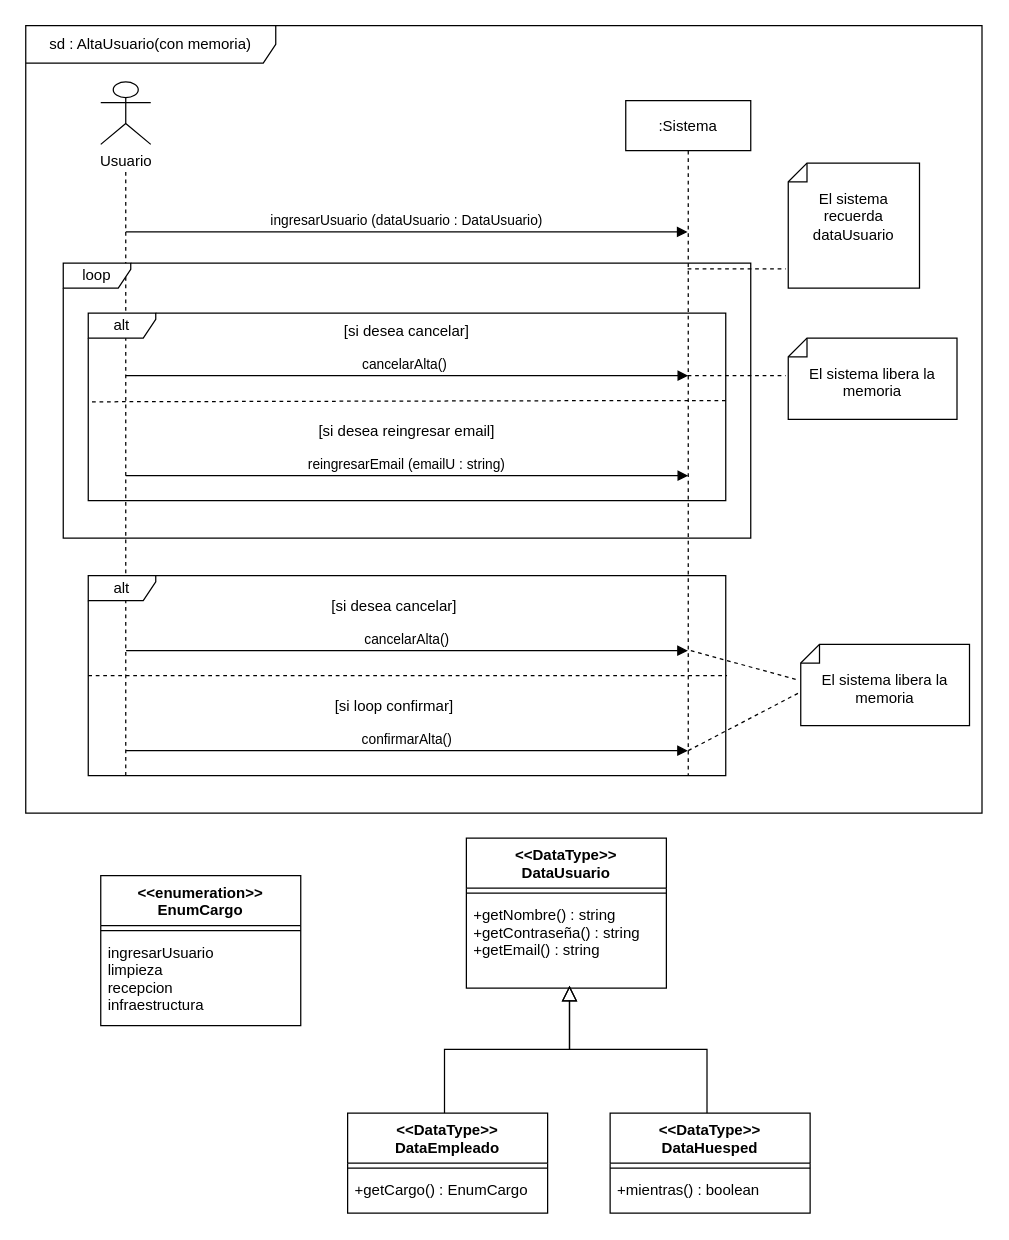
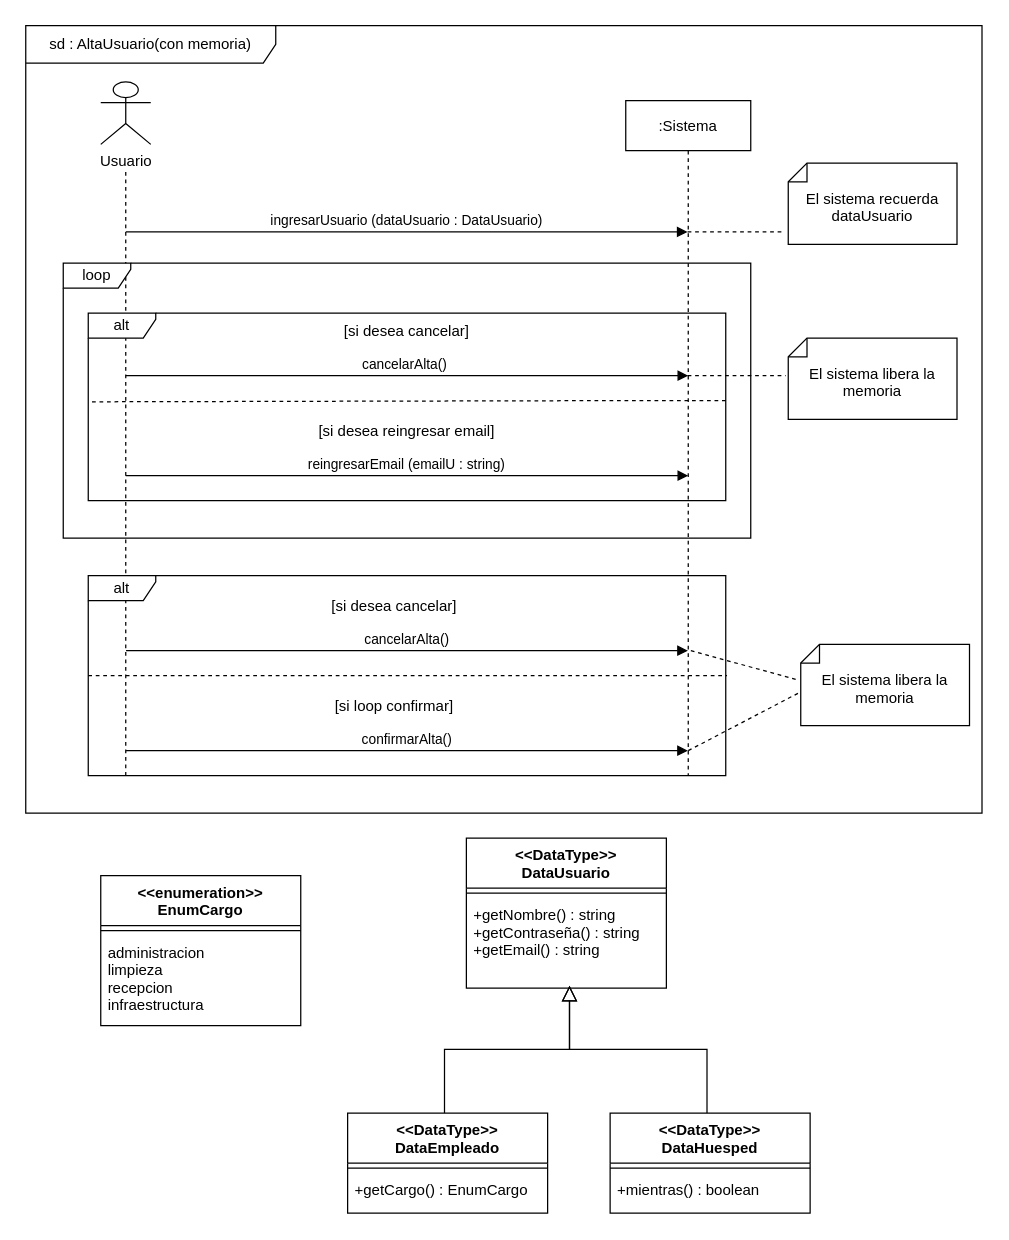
node "El sistema recuerda dataUsuario": size 131x125 -> 169x81
node "ingresarUsuario limpieza recepcion infraestructura": label "ingresarUsuario limpieza recepcion infraestructura" -> "administracion limpieza recepcion infraestructura"
